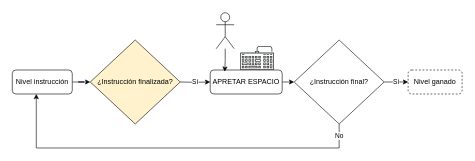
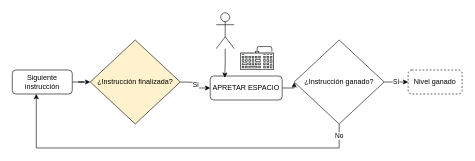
node "Nivel instrucción": label "Nivel instrucción" -> "Siguiente instrucción"
node "APRETAR ESPACIO": moved (246, 82) -> (246, 88)
node "¿Instrucción final?": label "¿Instrucción final?" -> "¿Instrucción ganado?"
